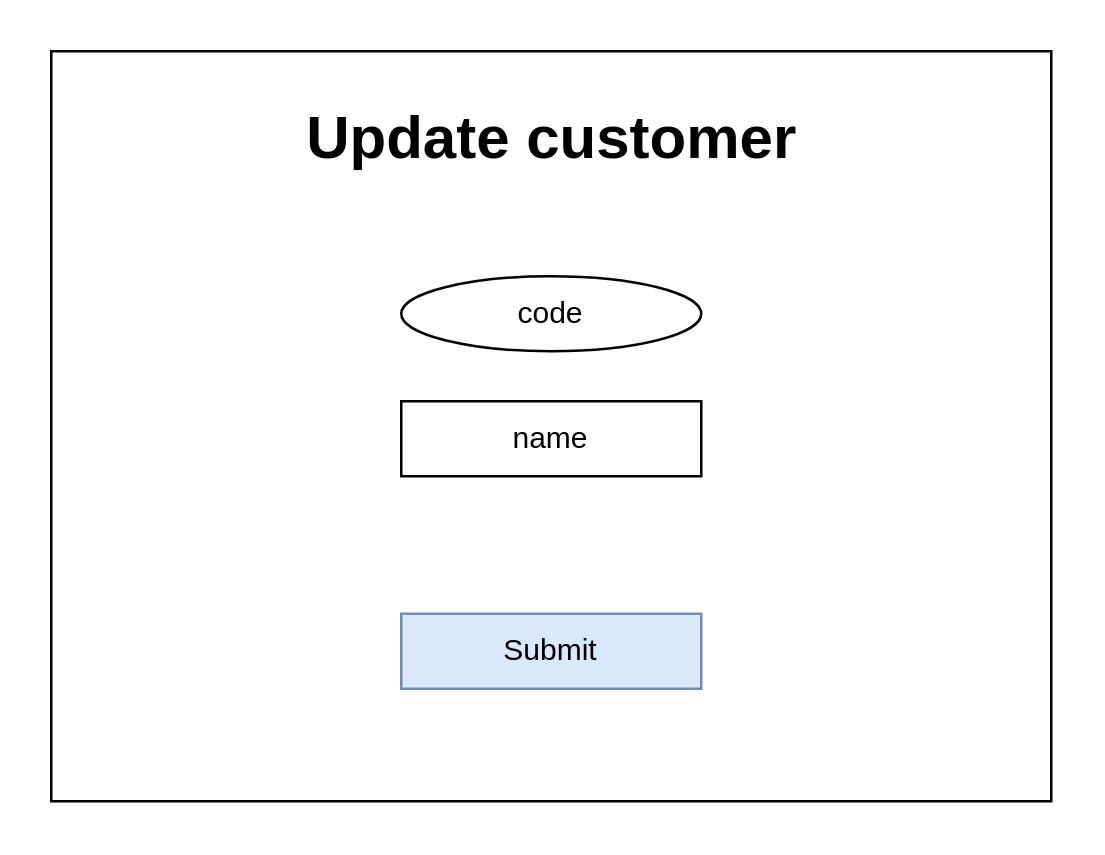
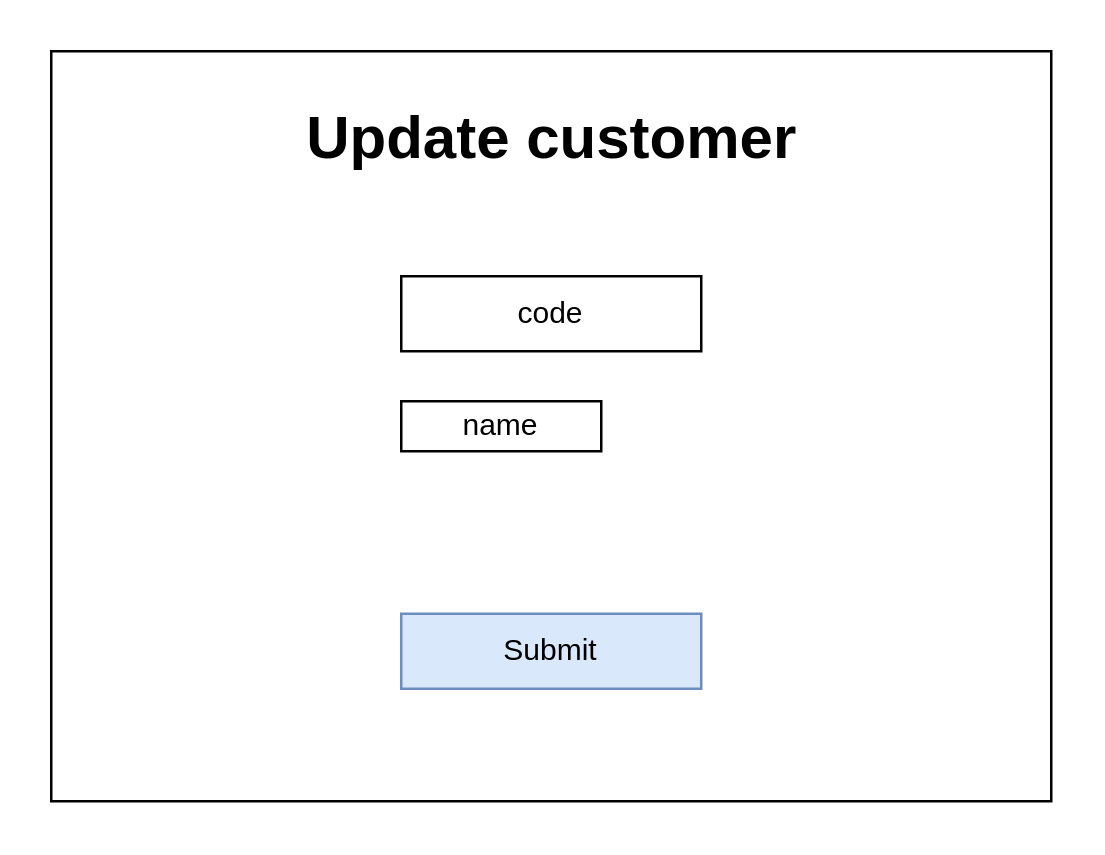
node "code": shape ellipse -> rectangle
node "name": size 300x75 -> 200x50
